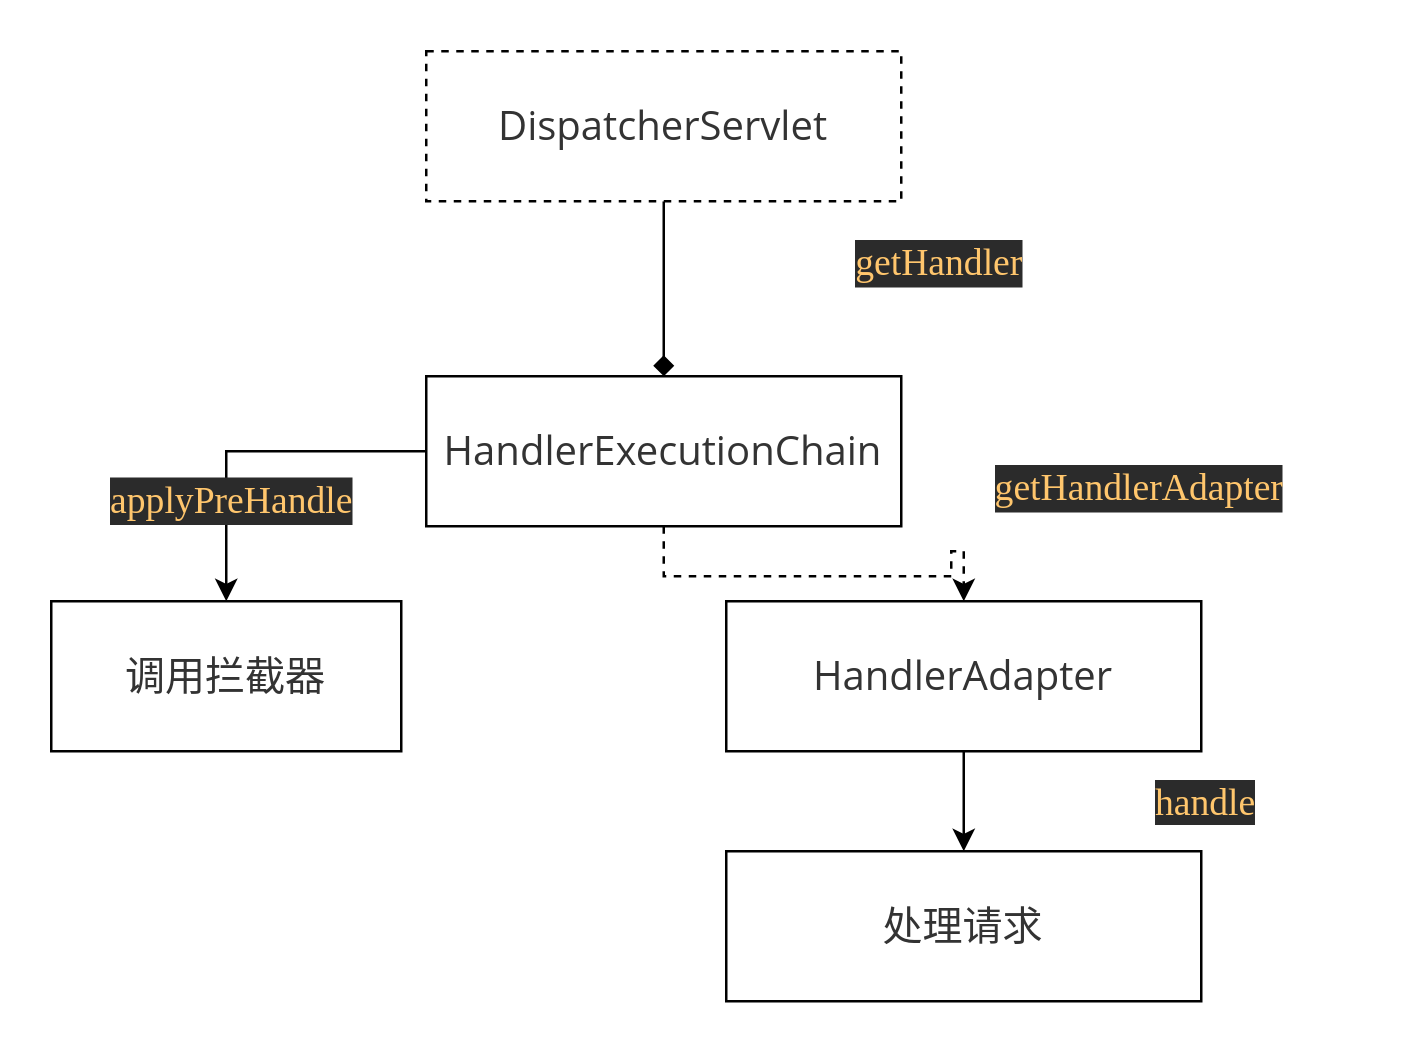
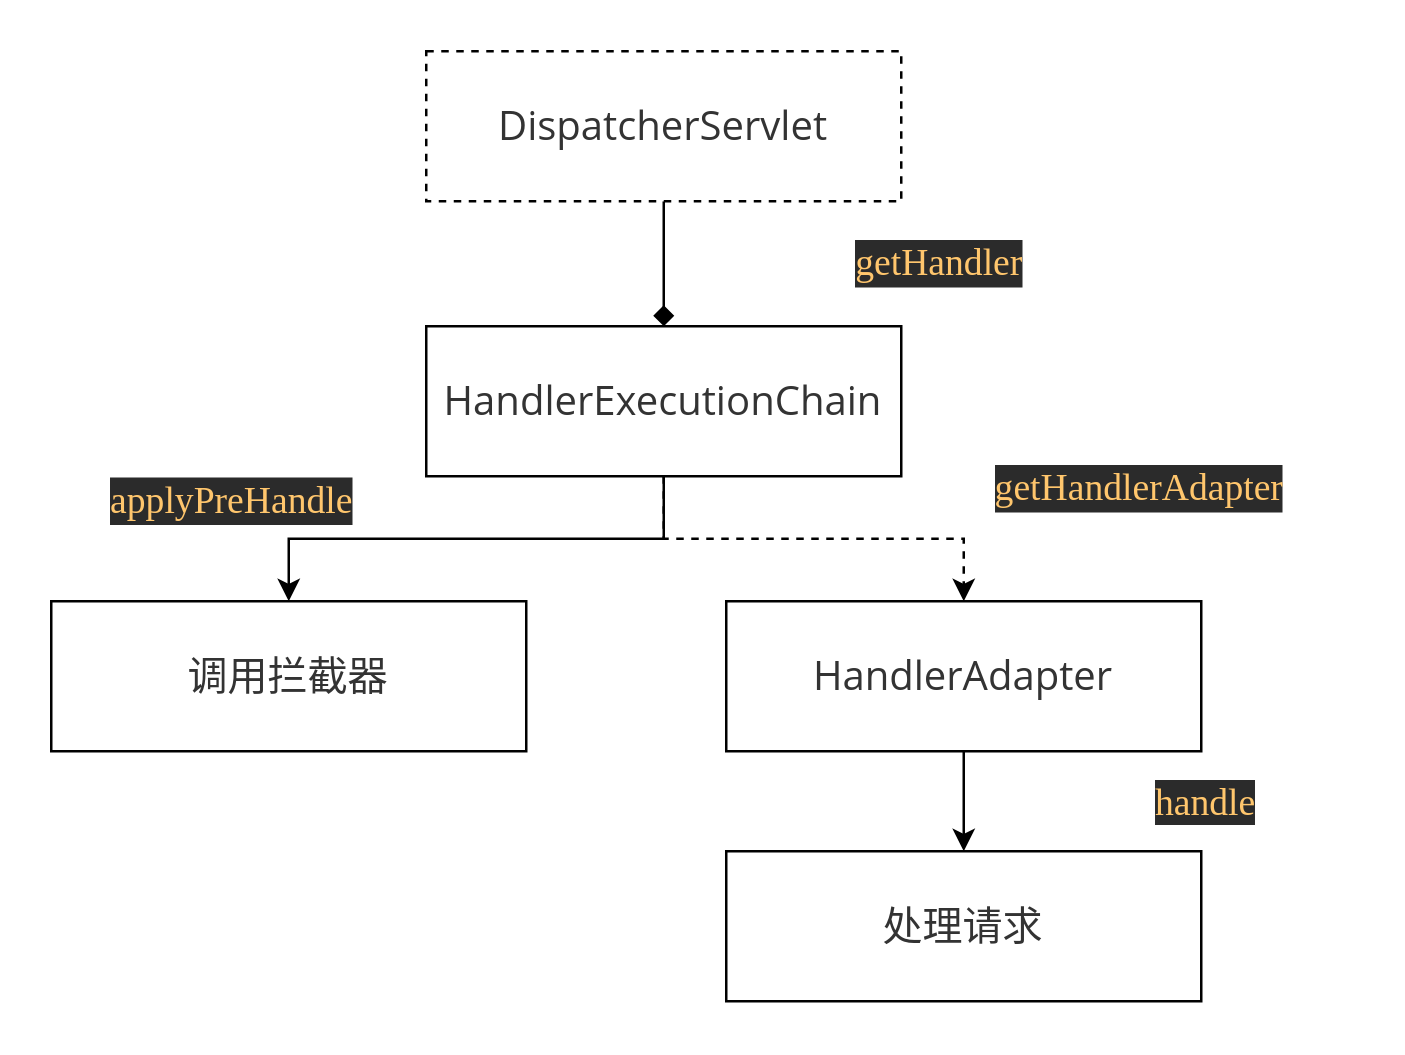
node "HandlerExecutionChain": moved (664, 451) -> (664, 401)
node "调用拦截器": size 350x150 -> 475x150
